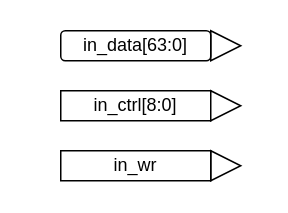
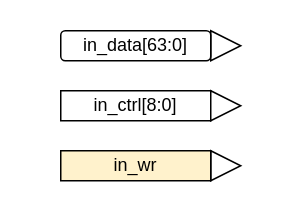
node "in_wr": fillcolor #ffffff -> #fff2cc
